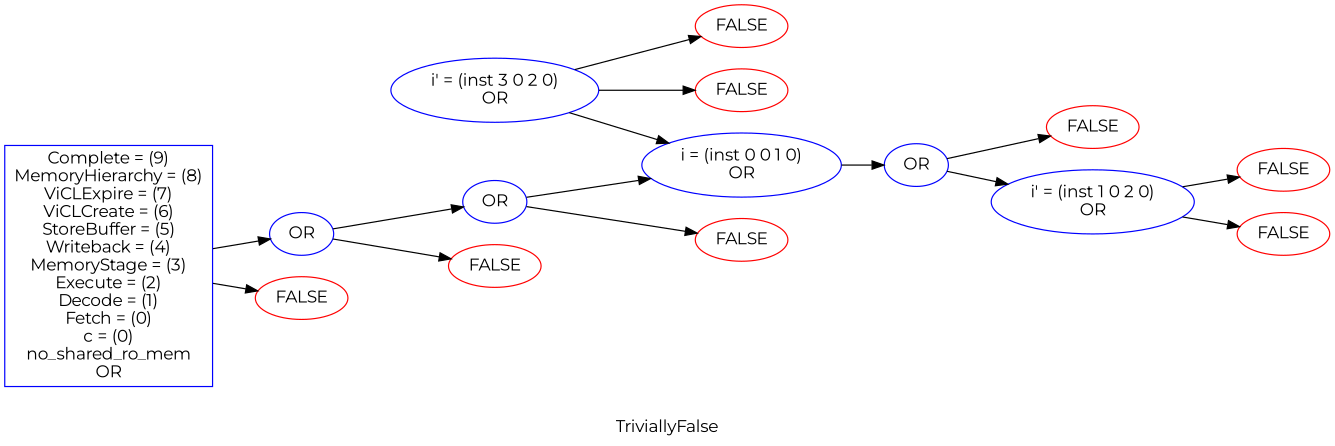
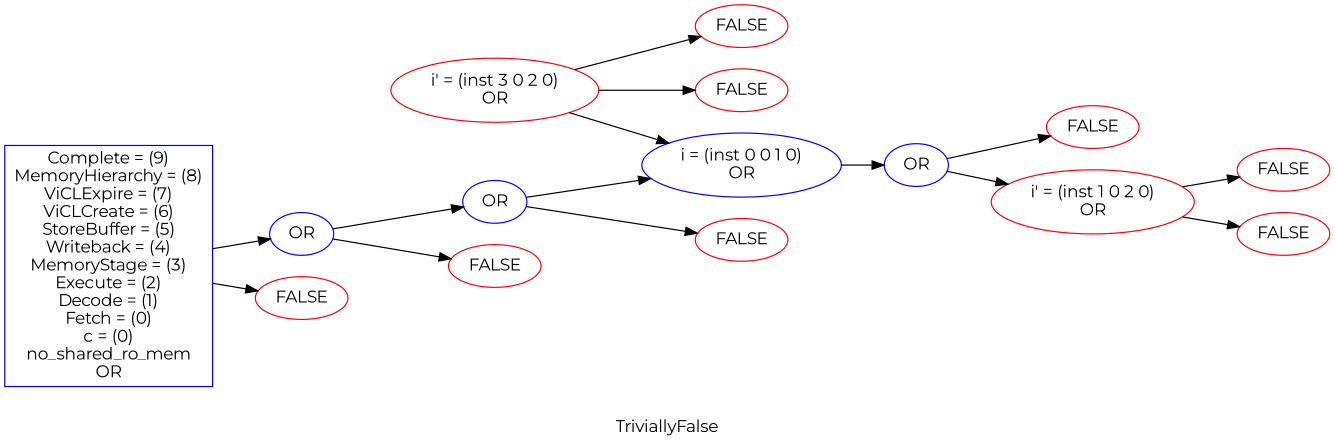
node "i' = (inst 3 0 2 0) OR": color blue -> red
node "i' = (inst 1 0 2 0) OR": color blue -> red
